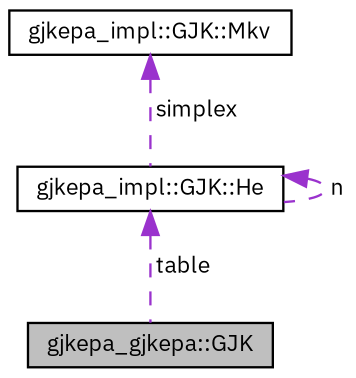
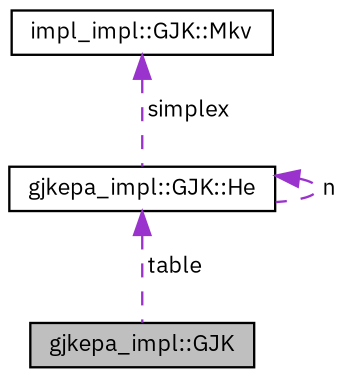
node "gjkepa_impl::GJK::Mkv": label "gjkepa_impl::GJK::Mkv" -> "impl_impl::GJK::Mkv"
node "gjkepa_gjkepa::GJK": label "gjkepa_gjkepa::GJK" -> "gjkepa_impl::GJK"
